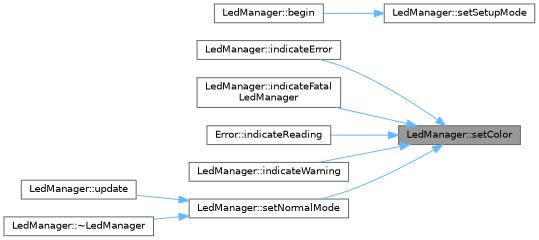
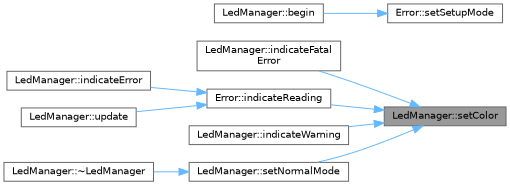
node "LedManager::setSetupMode": label "LedManager::setSetupMode" -> "Error::setSetupMode"
edge "LedManager::indicateError" -> "LedManager::setColor": now "LedManager::indicateError" -> "Error::indicateReading"
node "LedManager::indicateFatal LedManager": label "LedManager::indicateFatal LedManager" -> "LedManager::indicateFatal Error"
edge "LedManager::update" -> "LedManager::setNormalMode": now "LedManager::update" -> "Error::indicateReading"
